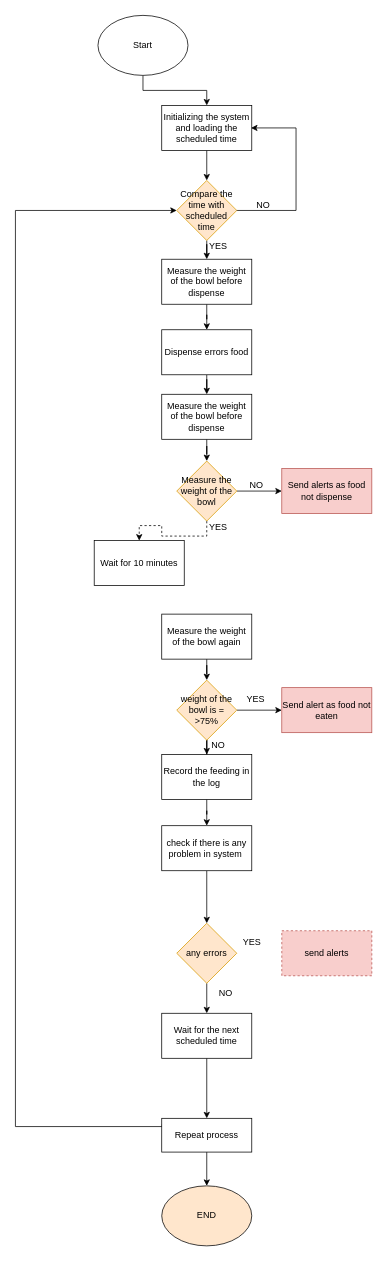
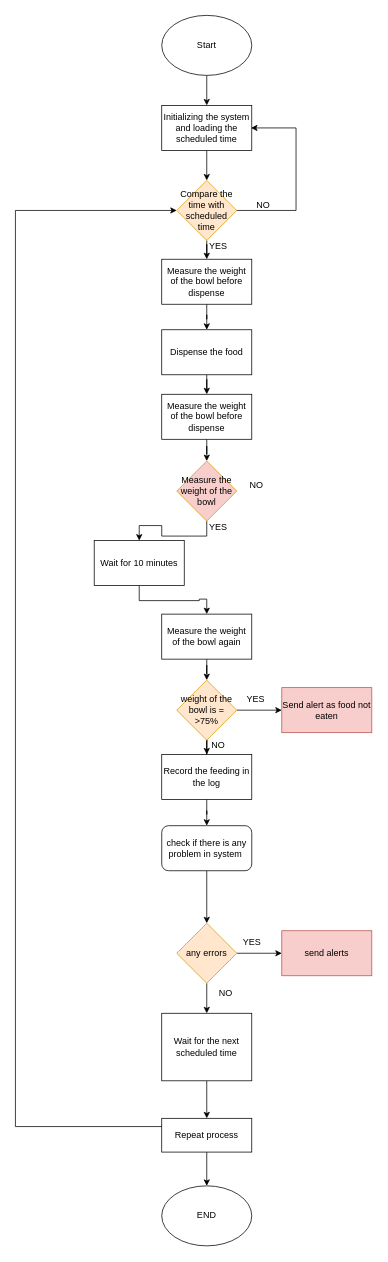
node "Start": moved (143, 45) -> (207, 45)
node "Dispense errors food": label "Dispense errors food" -> "Dispense the food"
node "Measure the weight of the bowl": fillcolor #ffe6cc -> #f8cecc
edge "Measure the weight of the bowl" -> "Send alerts as food not dispense": removed
node "Send alerts as food not dispense": removed
edge "Measure the weight of the bowl" -> "Wait for 10 minutes": style dashed -> solid
edge "Wait for 10 minutes" -> "Measure the weight of the bowl again": added
node "check if there is any problem in system": shape rectangle -> rounded rectangle
edge "any errors" -> "send alerts": added
node "send alerts": style dashed -> solid
node "Wait for the next scheduled time": size 90x45 -> 90x68
node "END": fillcolor #ffe6cc -> #ffffff
